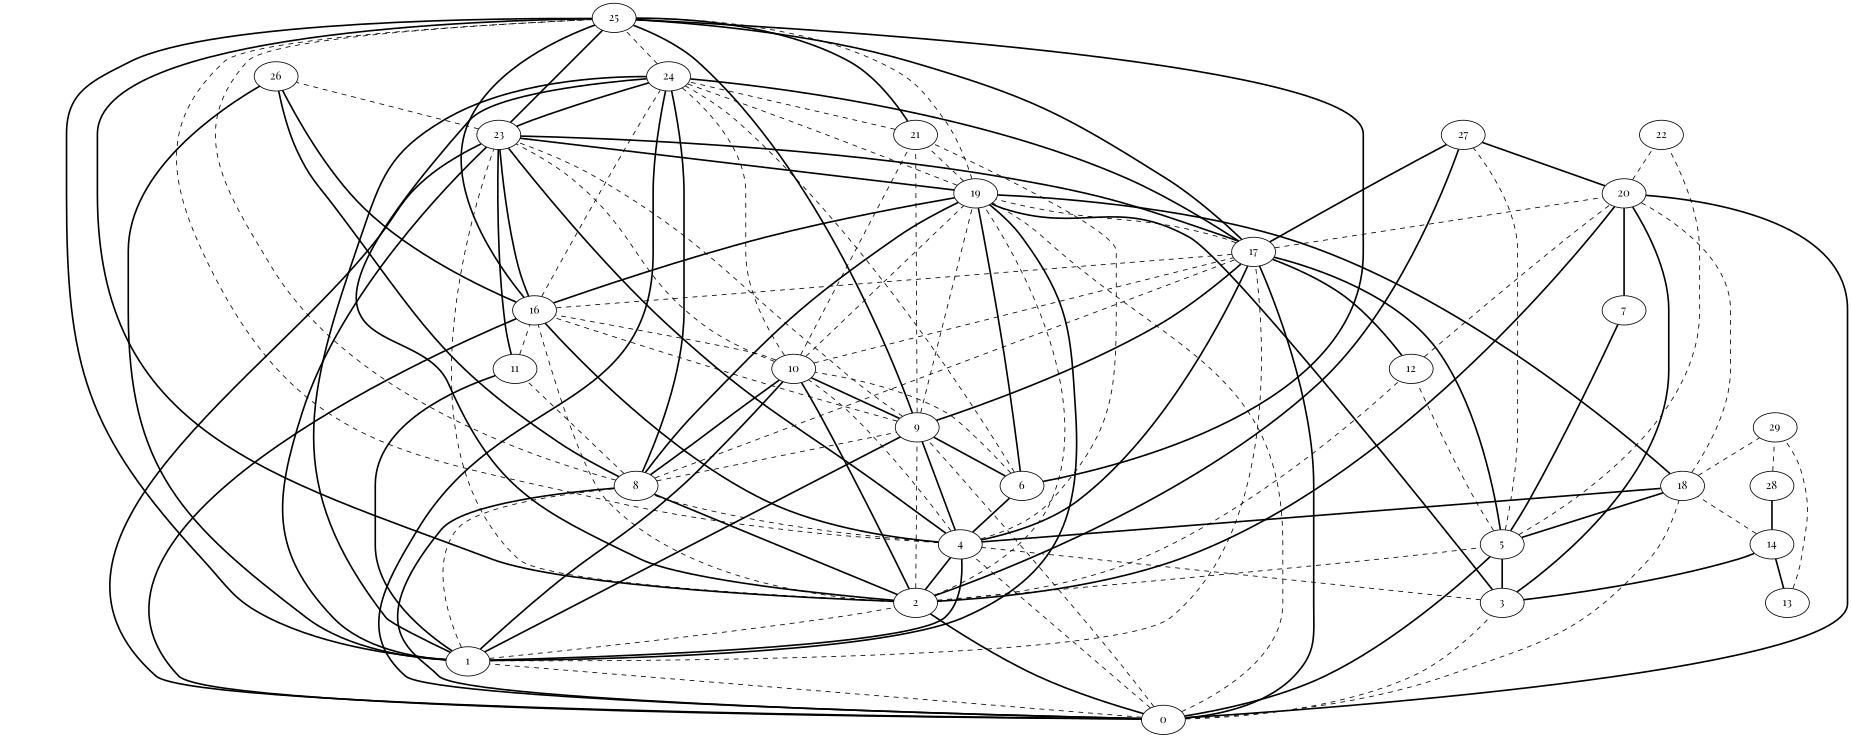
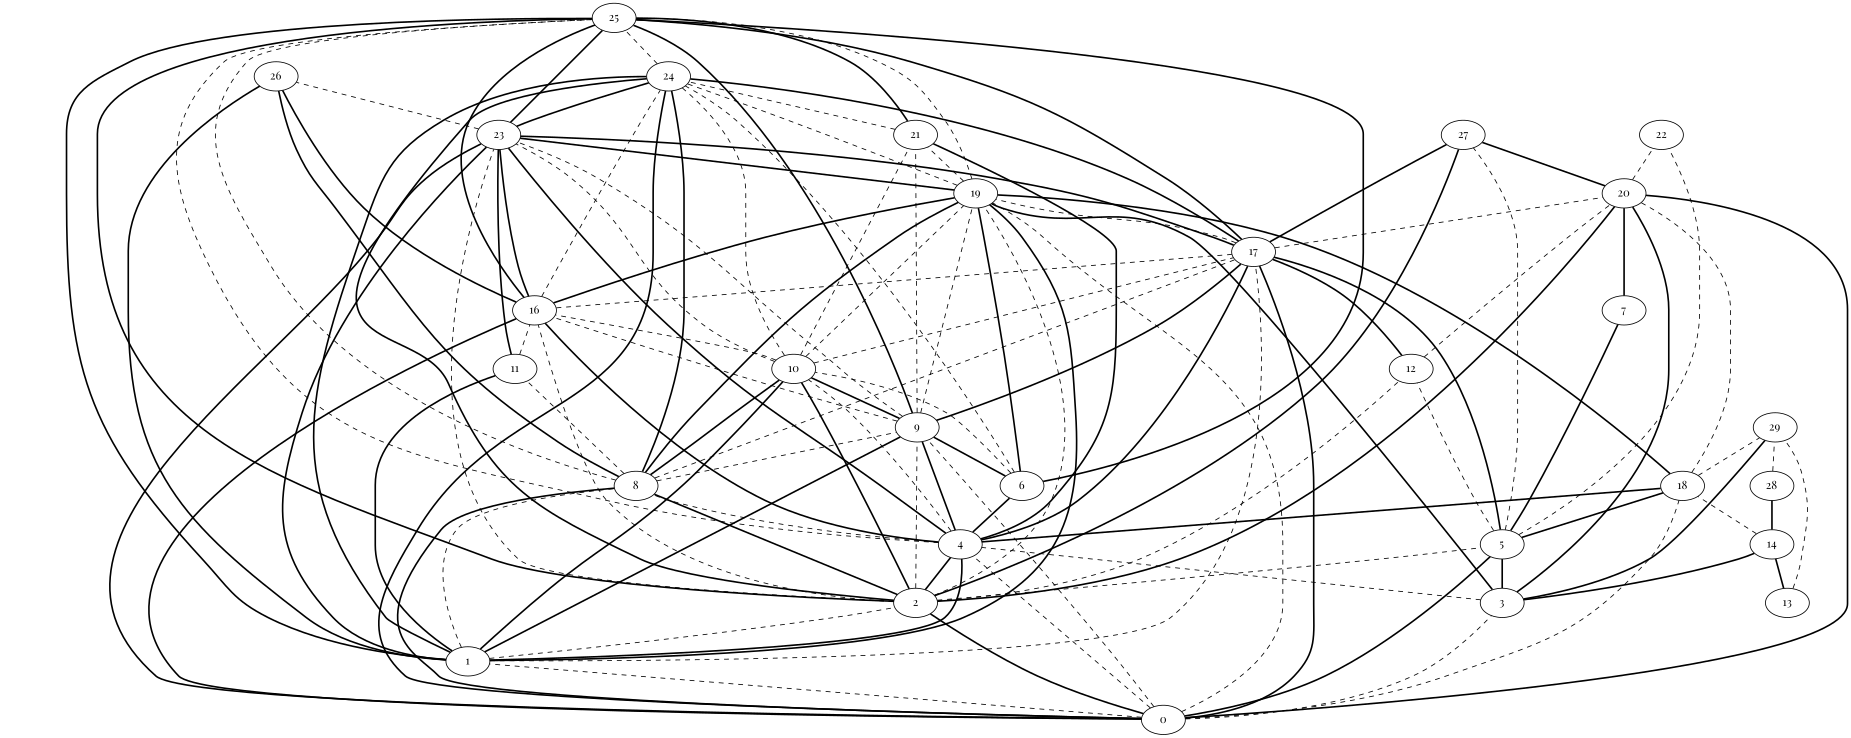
edge "23" -> "17": reversed
edge "4" -> "21": style dashed -> bold
edge "3" -> "29": added
